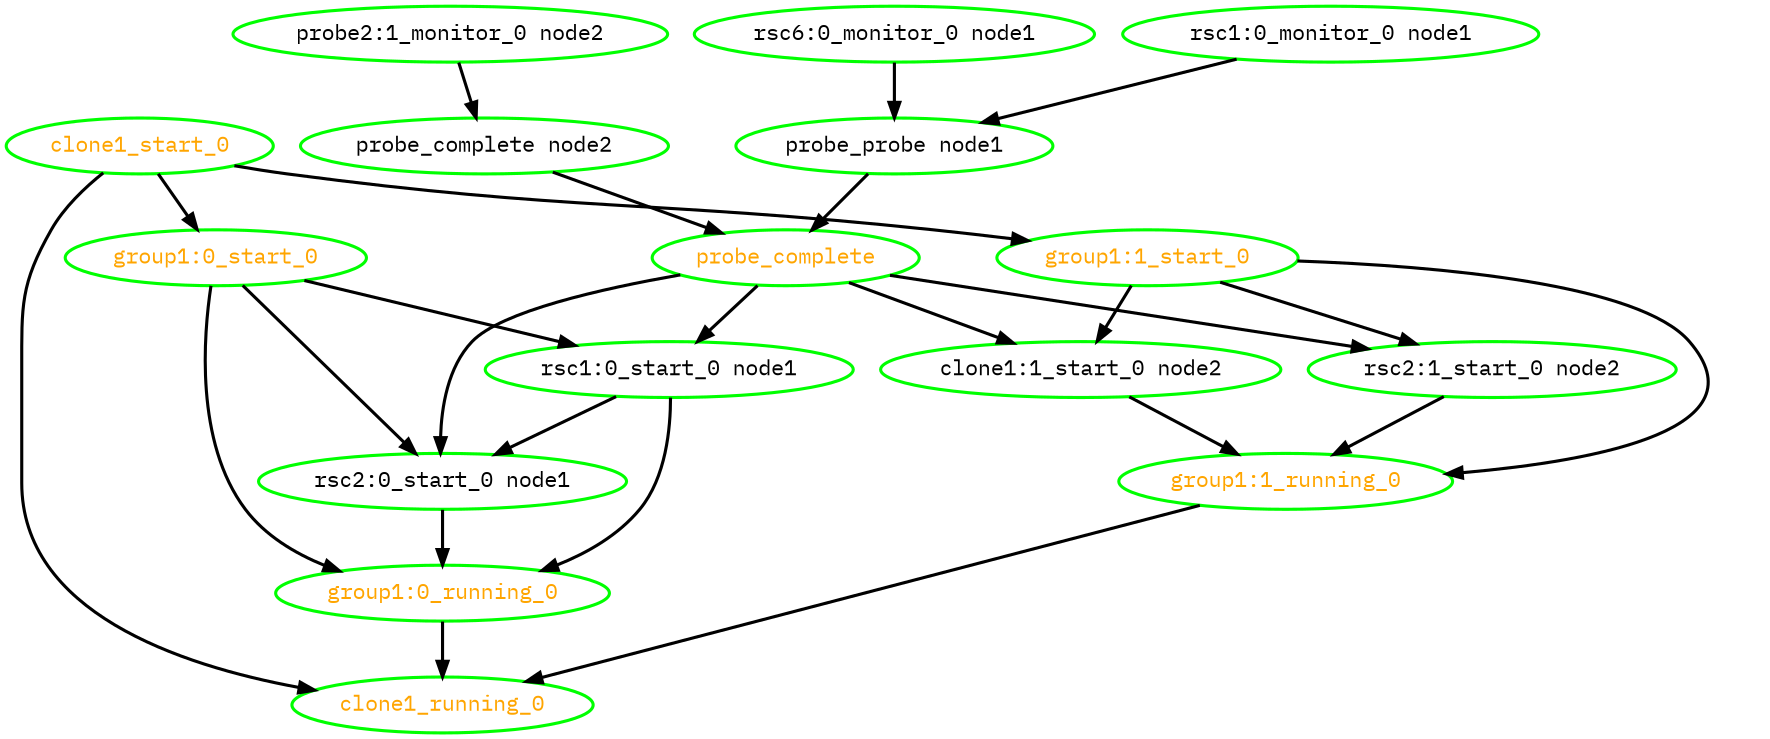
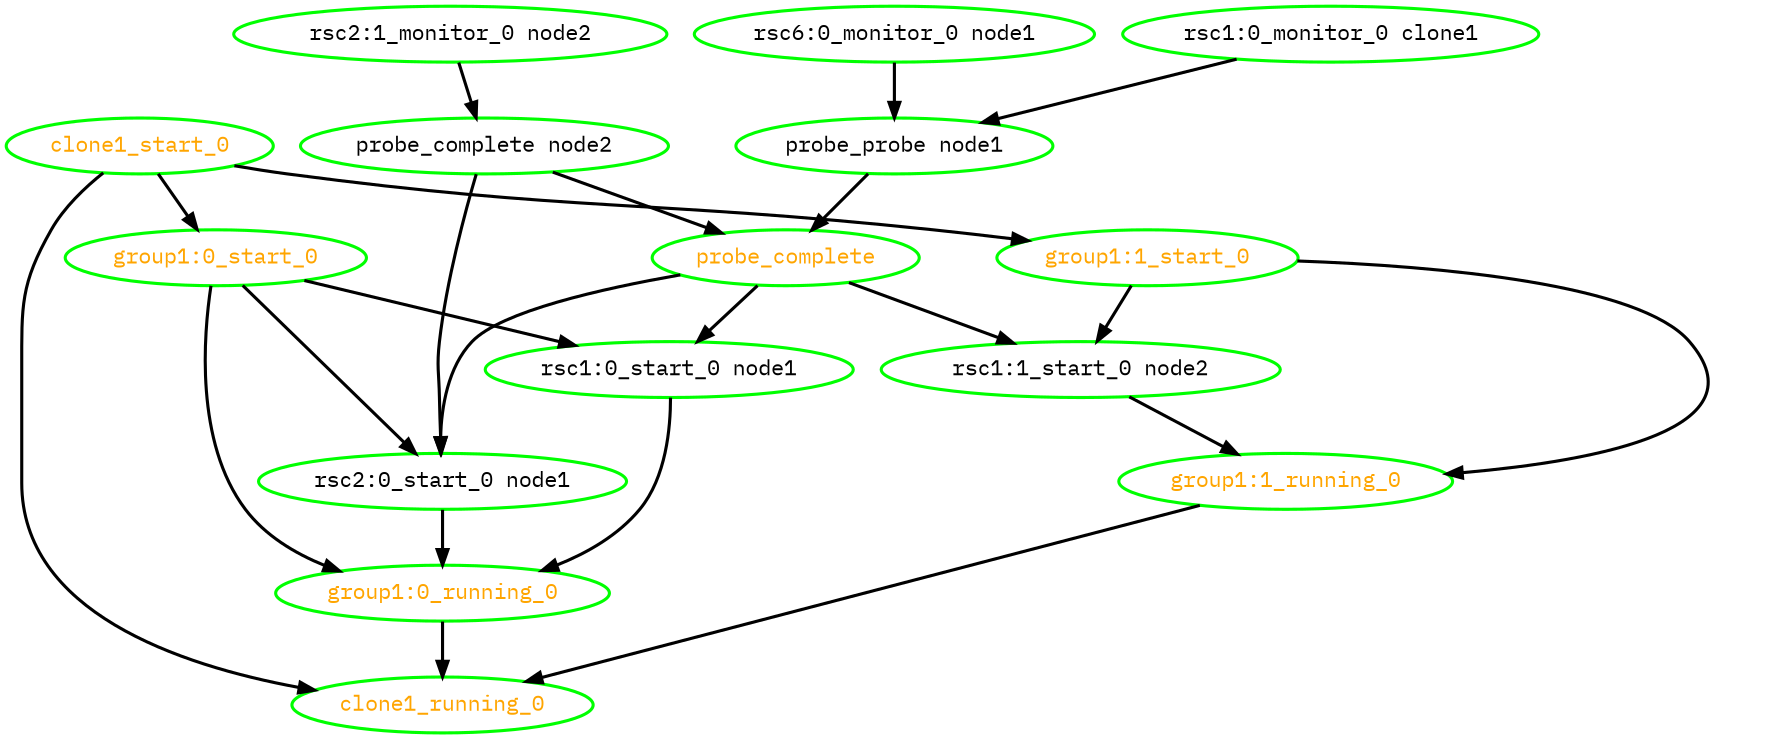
node "probe2:1_monitor_0 node2": label "probe2:1_monitor_0 node2" -> "rsc2:1_monitor_0 node2"
node "rsc1:0_monitor_0 node1": label "rsc1:0_monitor_0 node1" -> "rsc1:0_monitor_0 clone1"
node "clone1:1_start_0 node2": label "clone1:1_start_0 node2" -> "rsc1:1_start_0 node2"
node "rsc2:1_start_0 node2": removed
edge "rsc1:0_start_0 node1" -> "rsc2:0_start_0 node1": now "probe_complete node2" -> "rsc2:0_start_0 node1"
